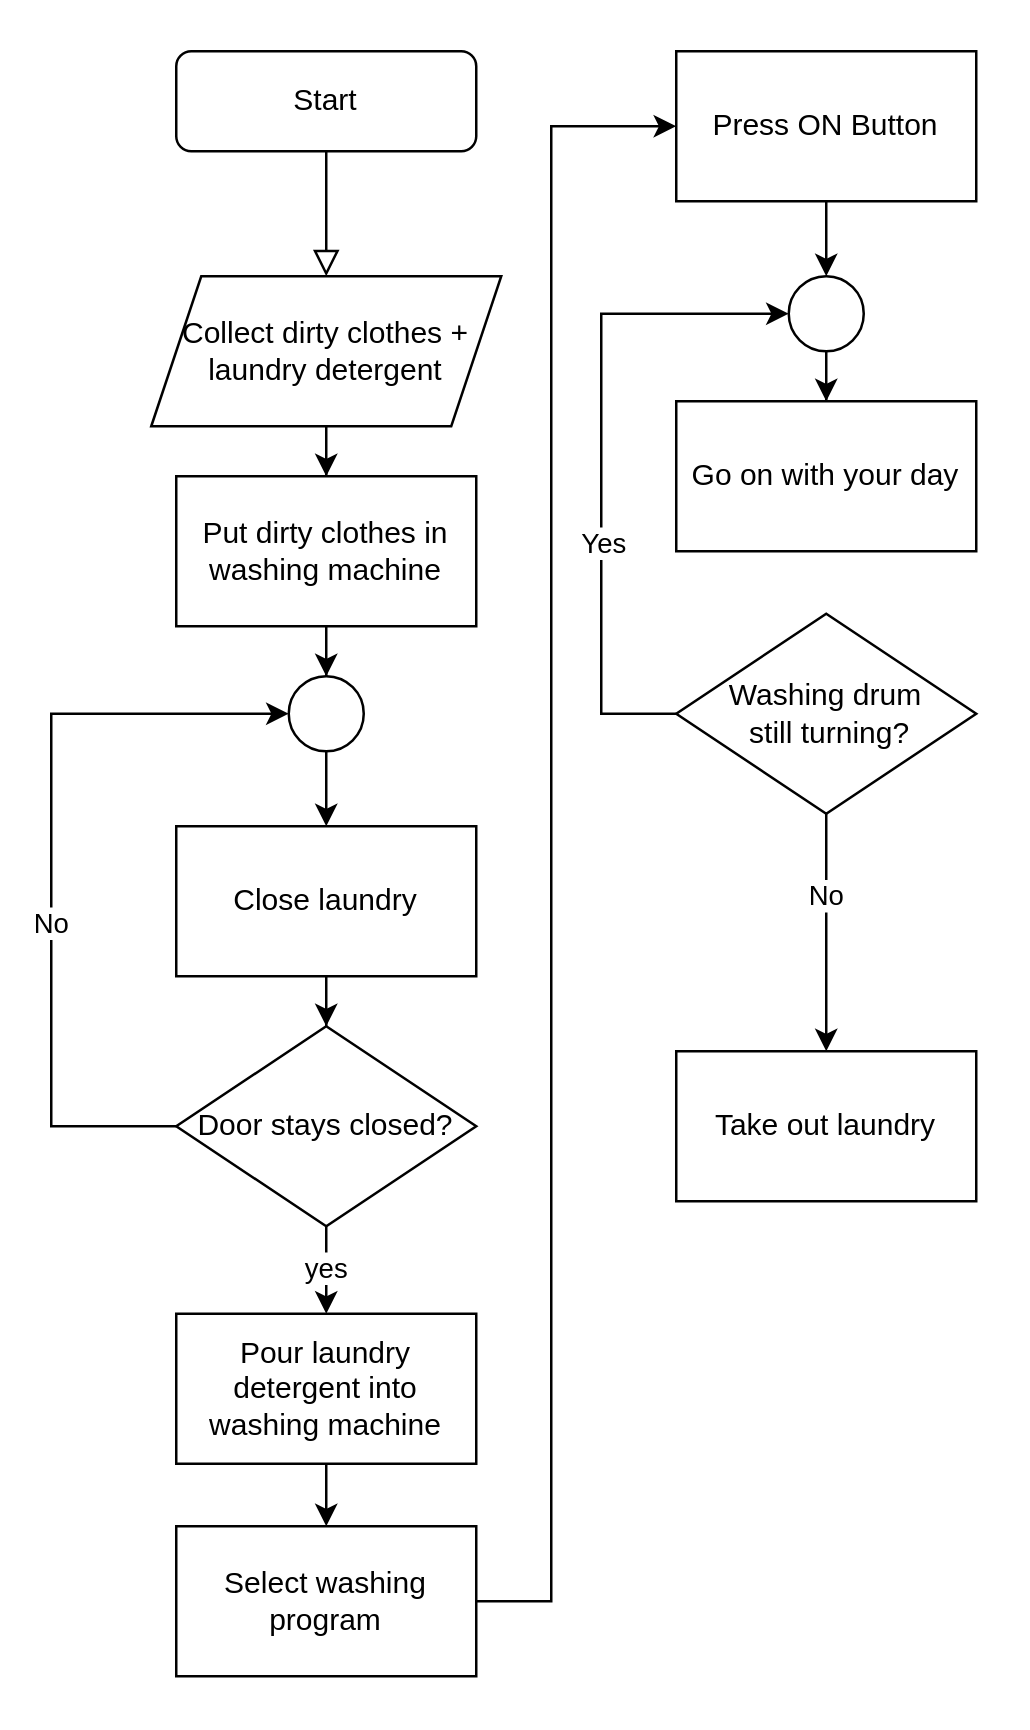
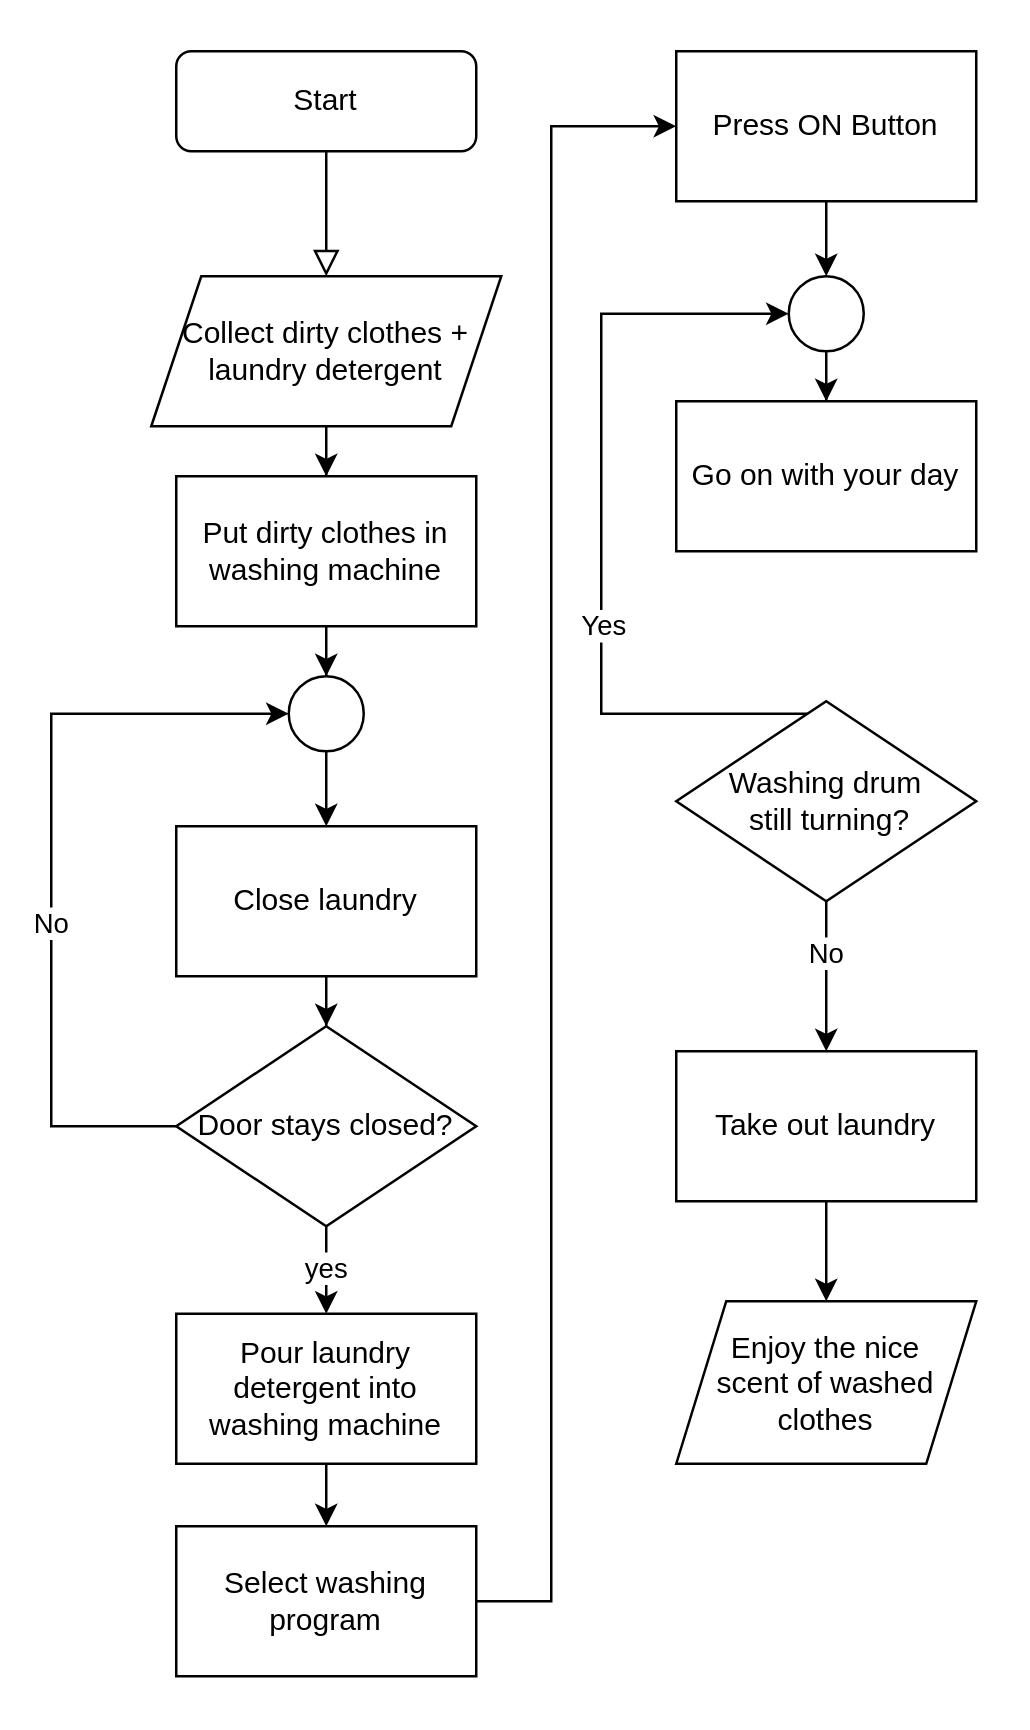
node "Washing drum still turning?": moved (826, 714) -> (826, 801)
edge "Take out laundry" -> "Enjoy the nice scent of washed clothes": added
node "Enjoy the nice scent of washed clothes": added
